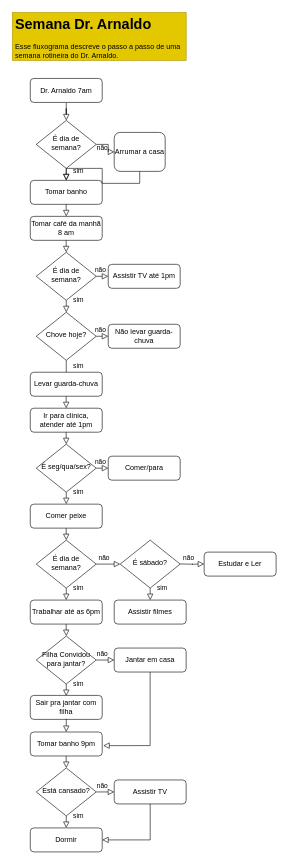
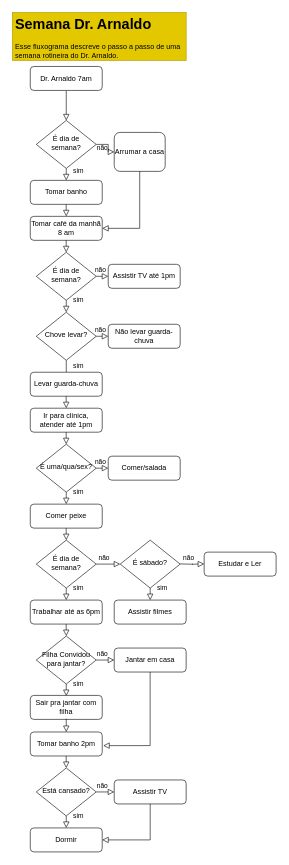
node "Dr. Arnaldo 7am": moved (66, 90) -> (66, 78)
edge "Arrumar a casa" -> "Tomar banho": now "Arrumar a casa" -> "Tomar café da manhã 8 am"
node "Chove hoje?": label "Chove hoje?" -> "Chove levar?"
node "É seg/qua/sex?": label "É seg/qua/sex?" -> "É uma/qua/sex?"
node "Comer/para": label "Comer/para" -> "Comer/salada"
node "Tomar banho 9pm": label "Tomar banho 9pm" -> "Tomar banho 2pm"
